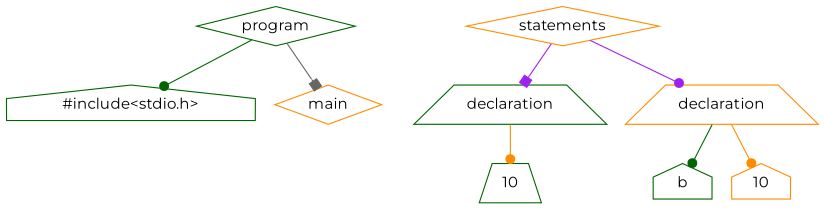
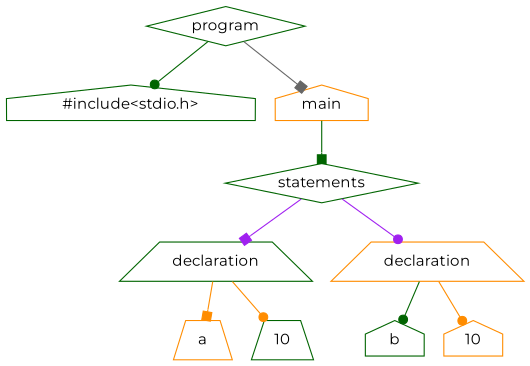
node "statements": color darkorange -> darkgreen
node "main": shape diamond -> house
edge "main" -> "statements": added
node "a": added
